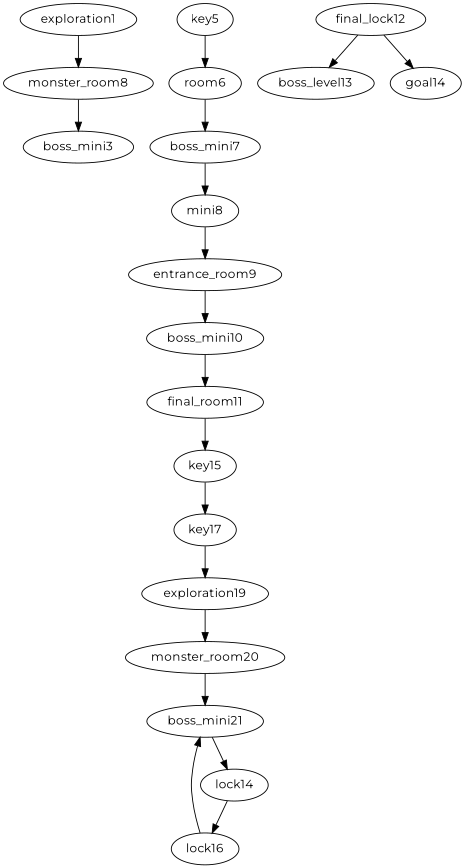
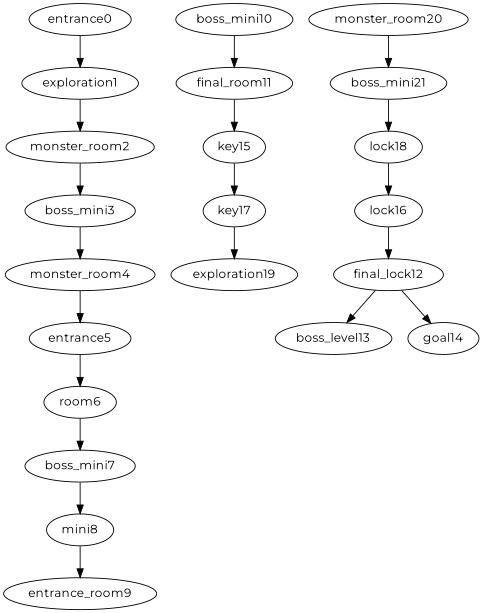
node "entrance0": added
node "key5": label "key5" -> "entrance5"
node "monster_room8": label "monster_room8" -> "monster_room2"
node "monster_room4": added
edge "entrance_room9" -> "boss_mini10": removed
edge "exploration19" -> "monster_room20": removed
node "lock14": label "lock14" -> "lock18"
edge "lock16" -> "boss_mini21": now "lock16" -> "final_lock12"
